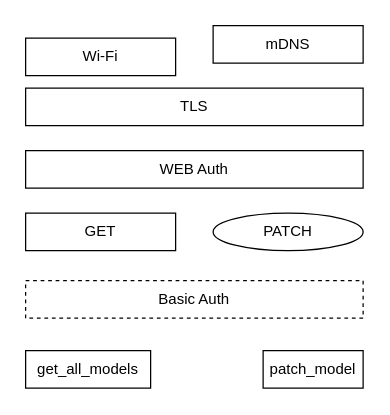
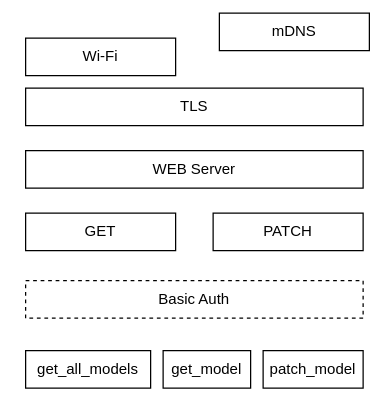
node "mDNS": moved (288, 44) -> (294, 32)
node "WEB Auth": label "WEB Auth" -> "WEB Server"
node "PATCH": shape ellipse -> rectangle
node "get_model": added
